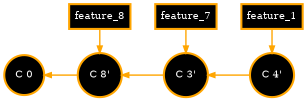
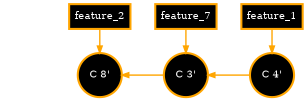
node "feature_8": label "feature_8" -> "feature_2"
node "C 0": removed
